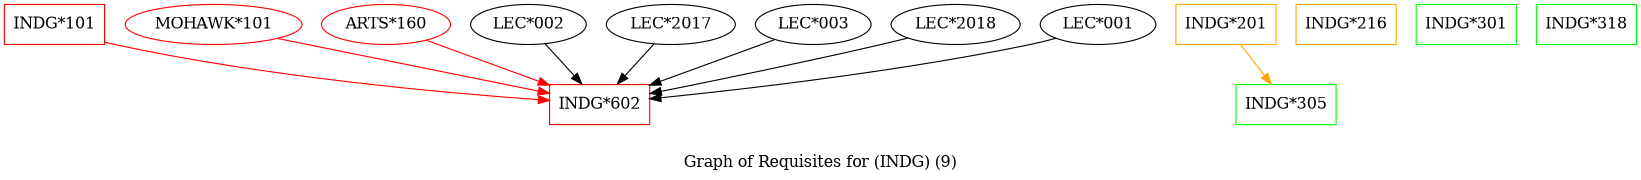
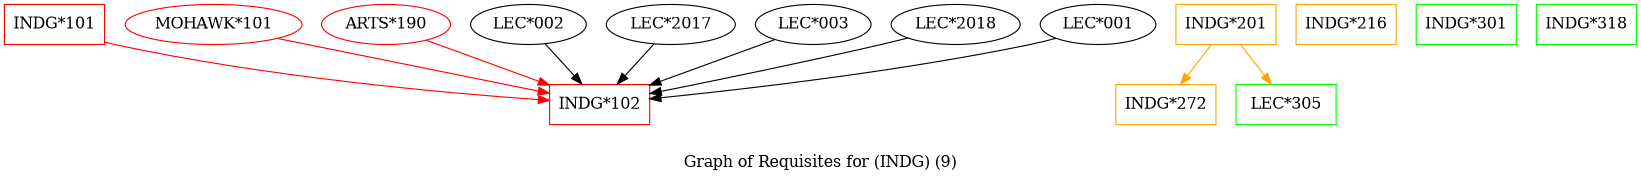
node "ARTS*160": label "ARTS*160" -> "ARTS*190"
node "INDG*602": label "INDG*602" -> "INDG*102"
node "INDG*272": added
node "INDG*305": label "INDG*305" -> "LEC*305"
